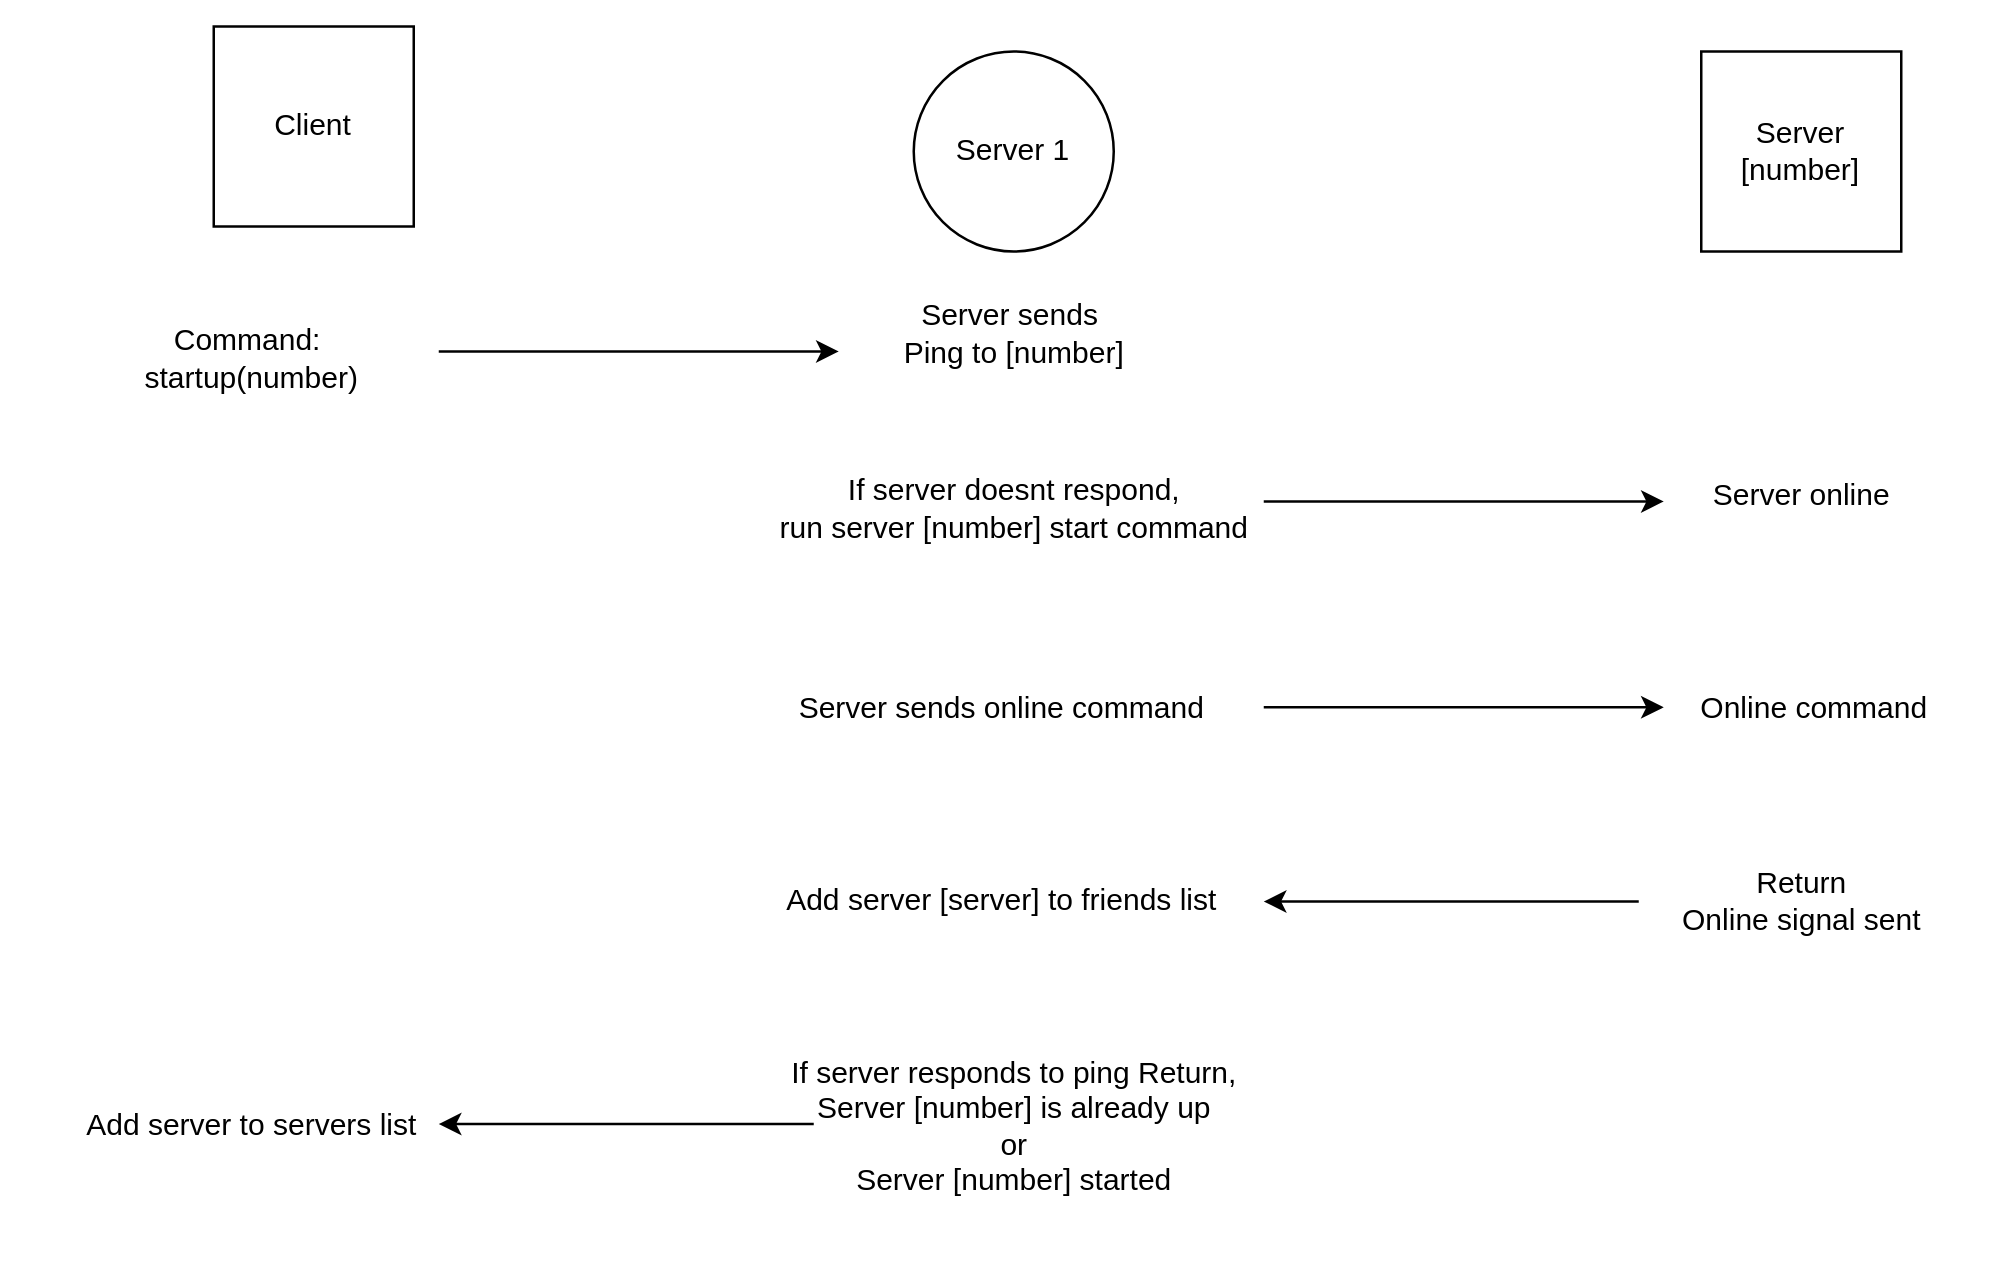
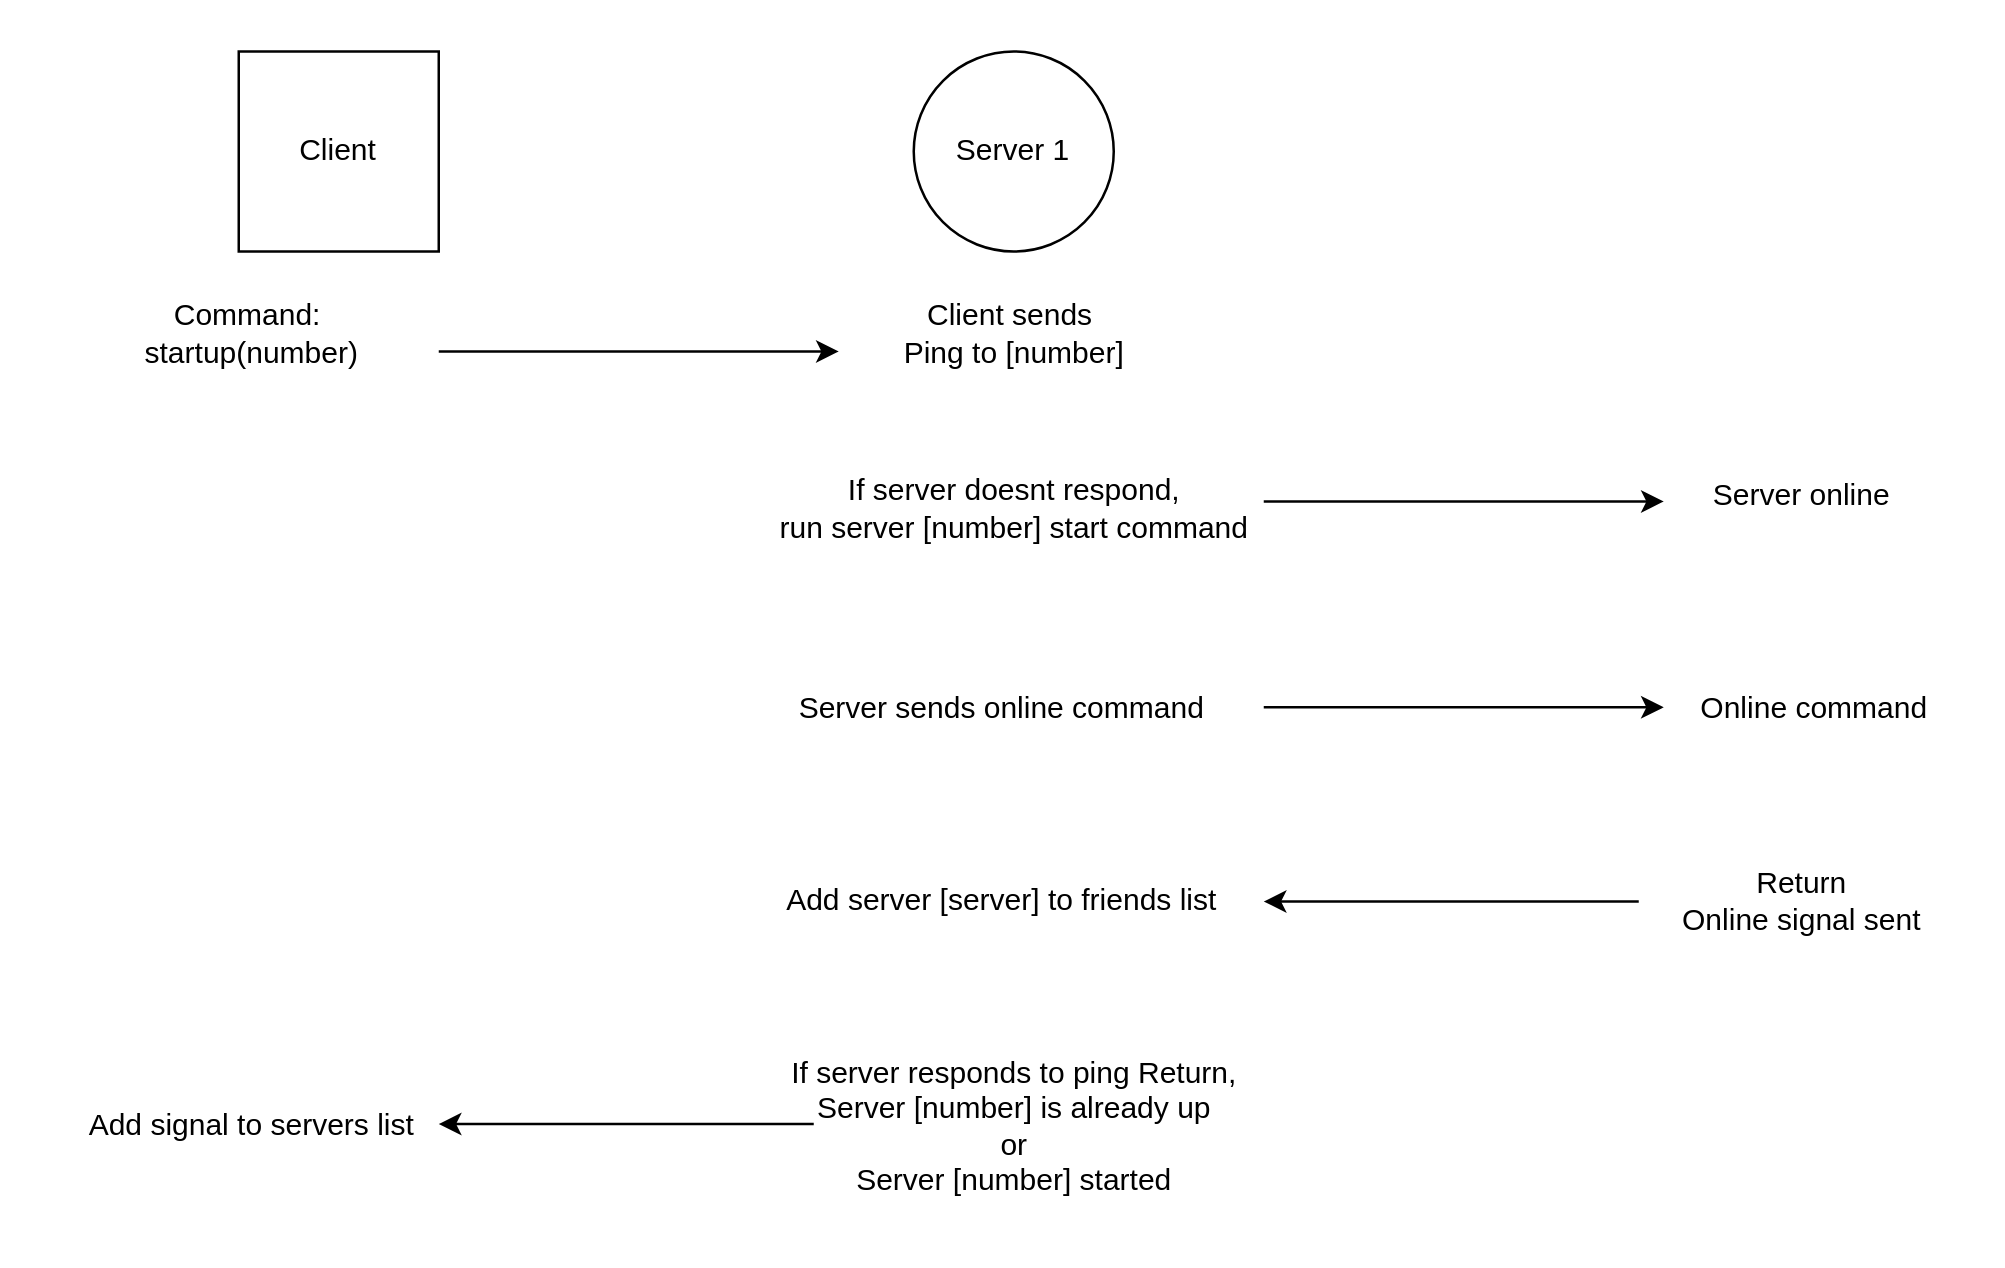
node "Client": moved (314, 126) -> (339, 151)
node "Server [number]": removed
node "Server sends Ping to [number]": label "Server sends Ping to [number]" -> "Client sends Ping to [number]"
node "Command: startup(number)": moved (251, 359) -> (251, 334)
node "Add server to servers list": label "Add server to servers list" -> "Add signal to servers list"
